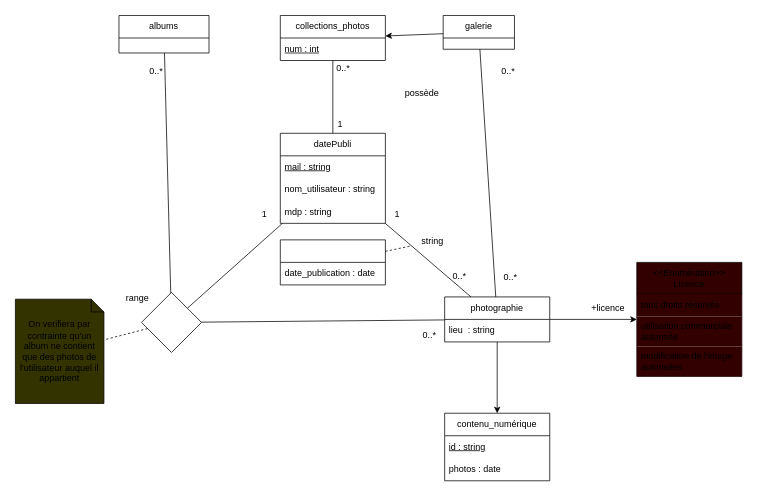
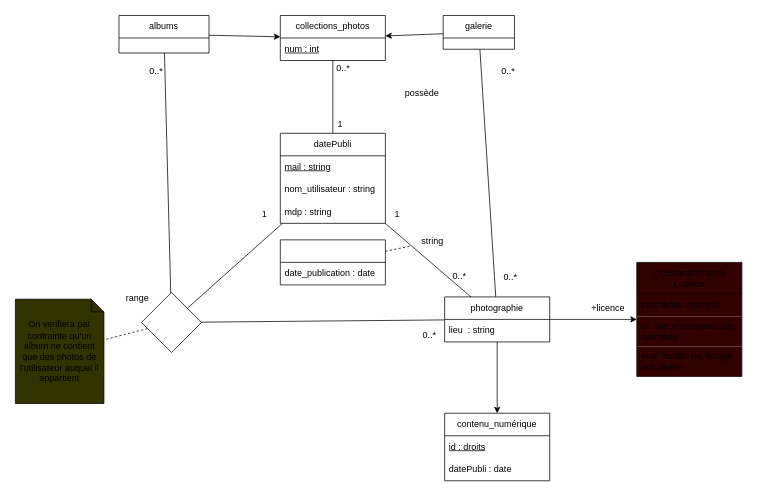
edge "albums" -> "collections_photos": added
node "id : string": label "id : string" -> "id : droits"
node "photos : date": label "photos : date" -> "datePubli : date"
